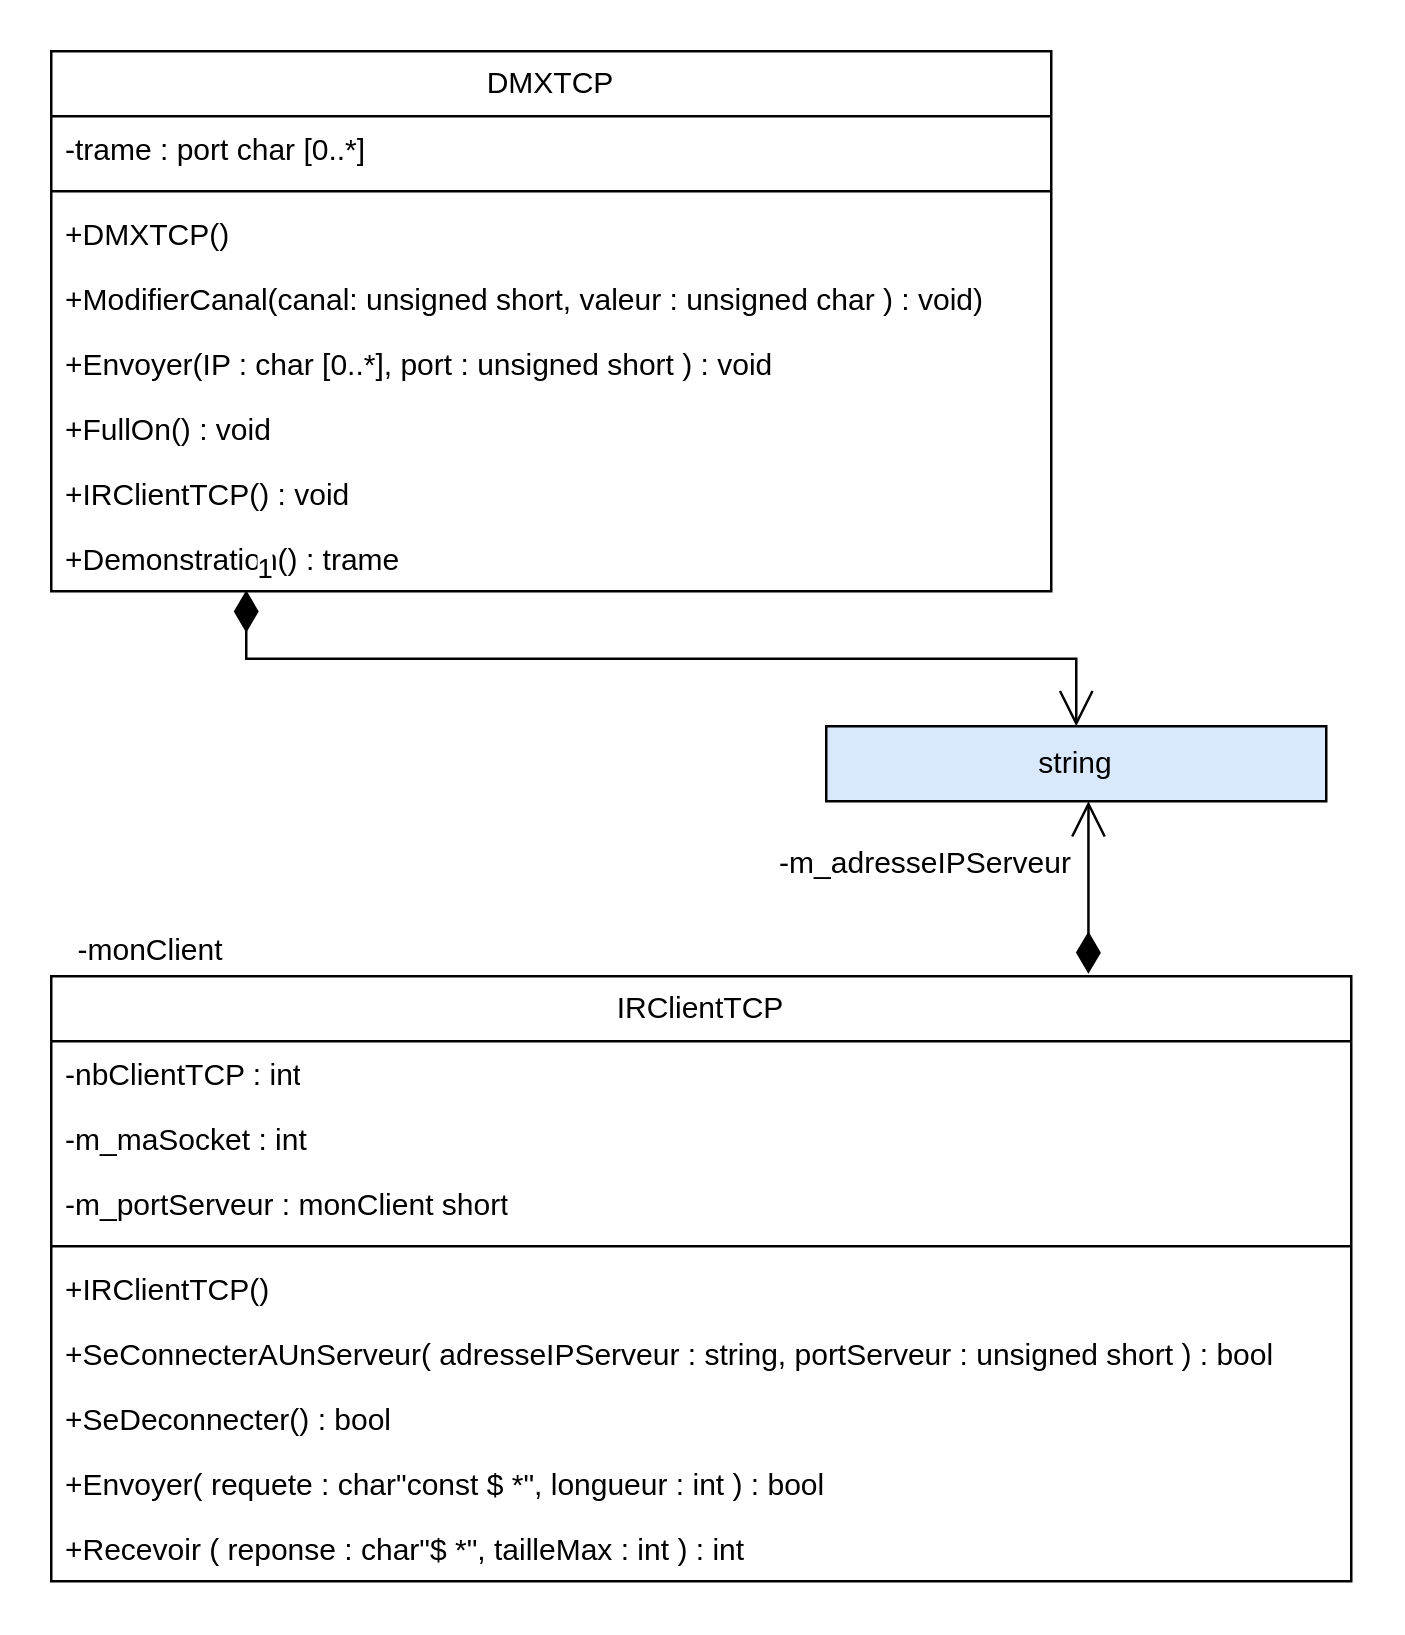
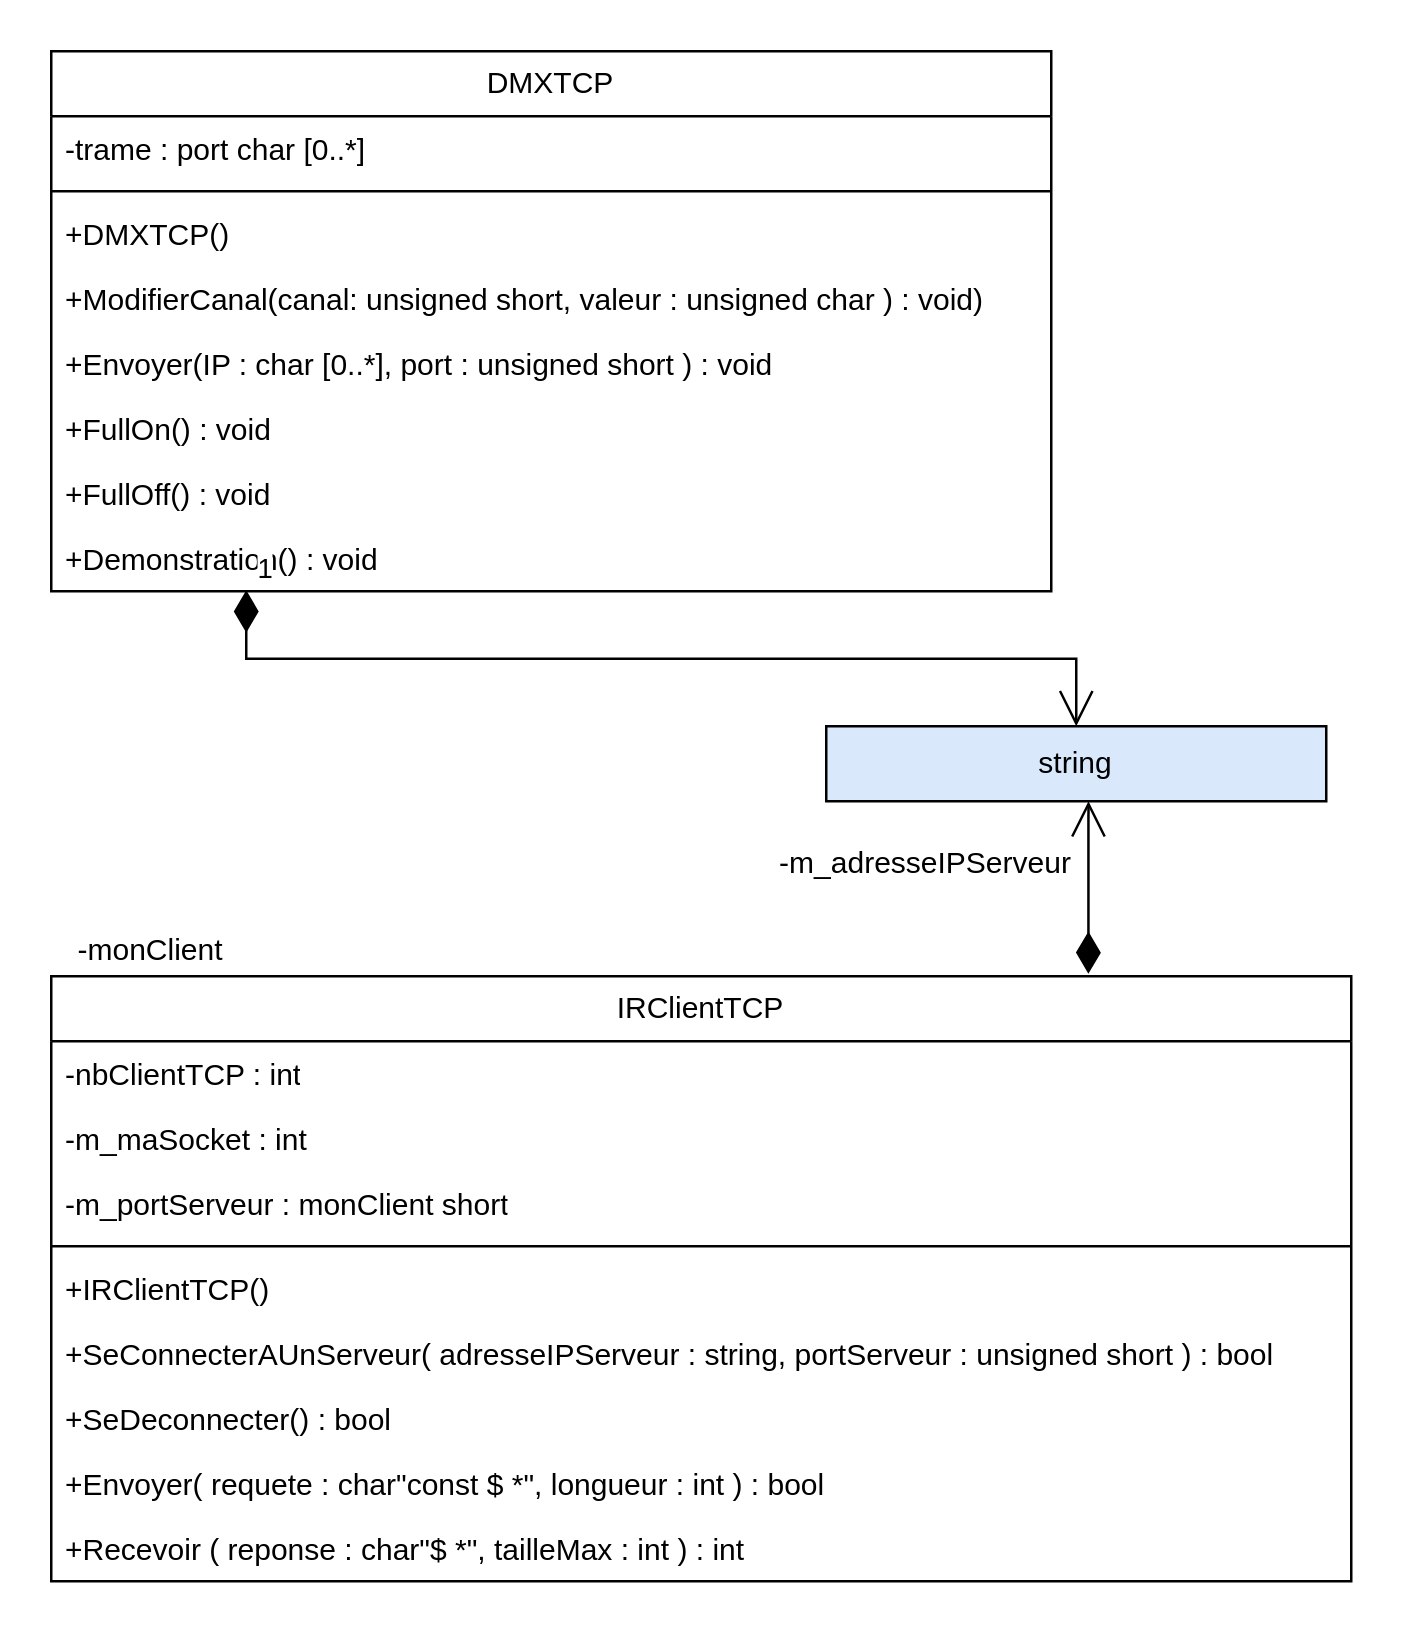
node "+IRClientTCP() : void": label "+IRClientTCP() : void" -> "+FullOff() : void"
node "+Demonstration() : trame": label "+Demonstration() : trame" -> "+Demonstration() : void"
